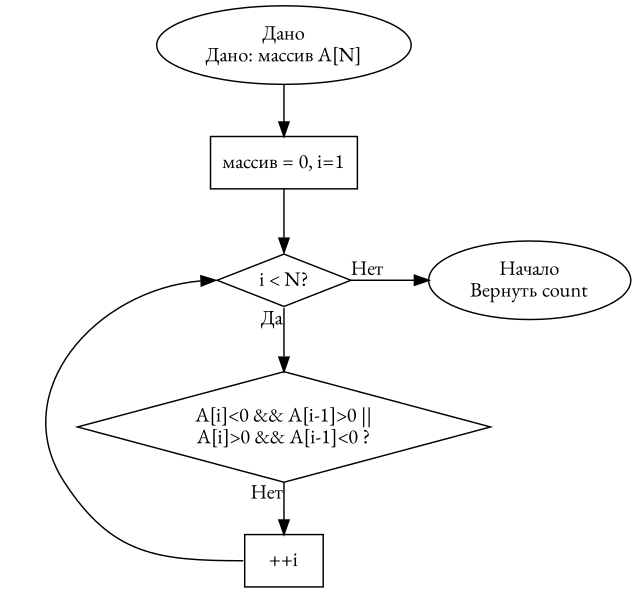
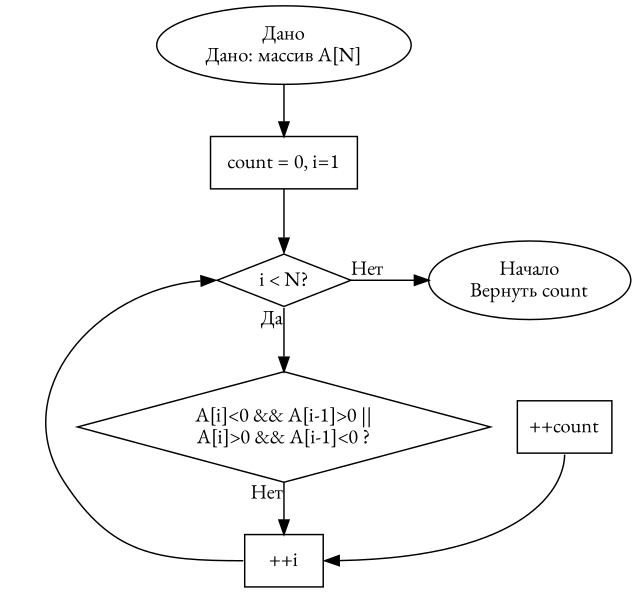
node "массив = 0, i=1": label "массив = 0, i=1" -> "count = 0, i=1"
node "++count": added
